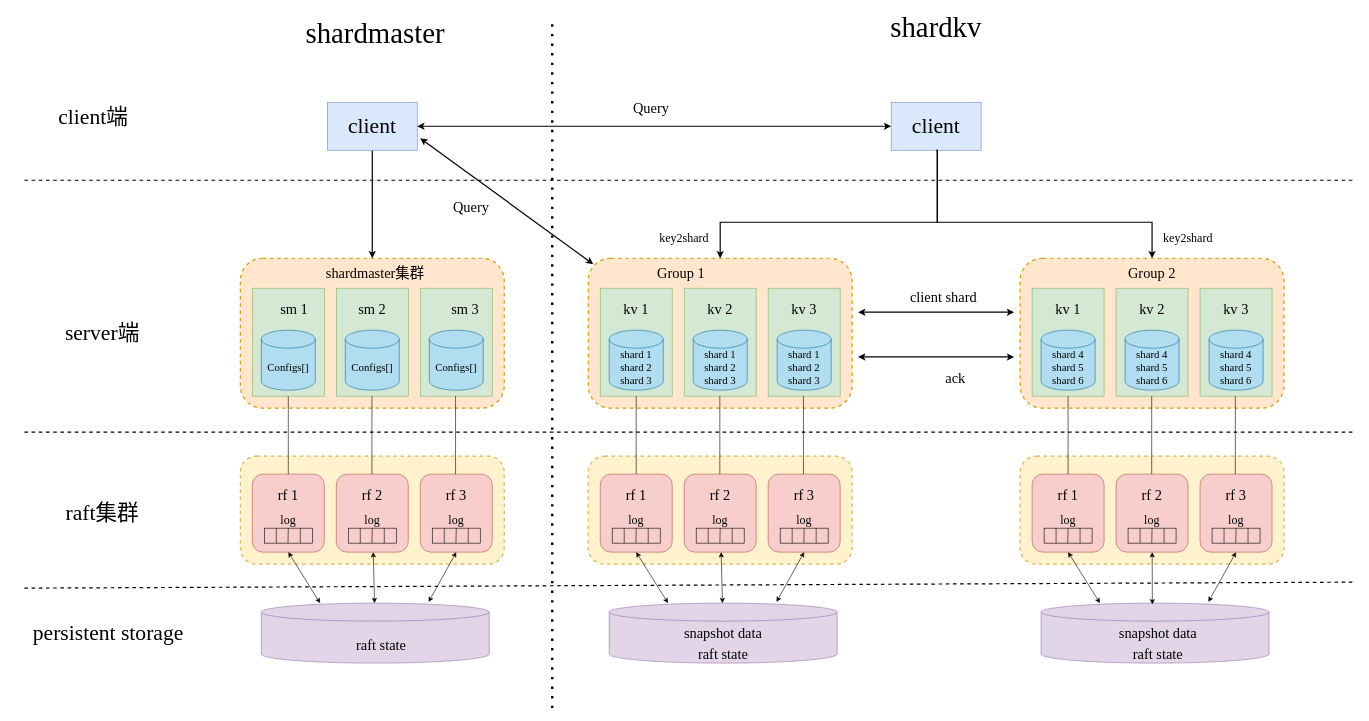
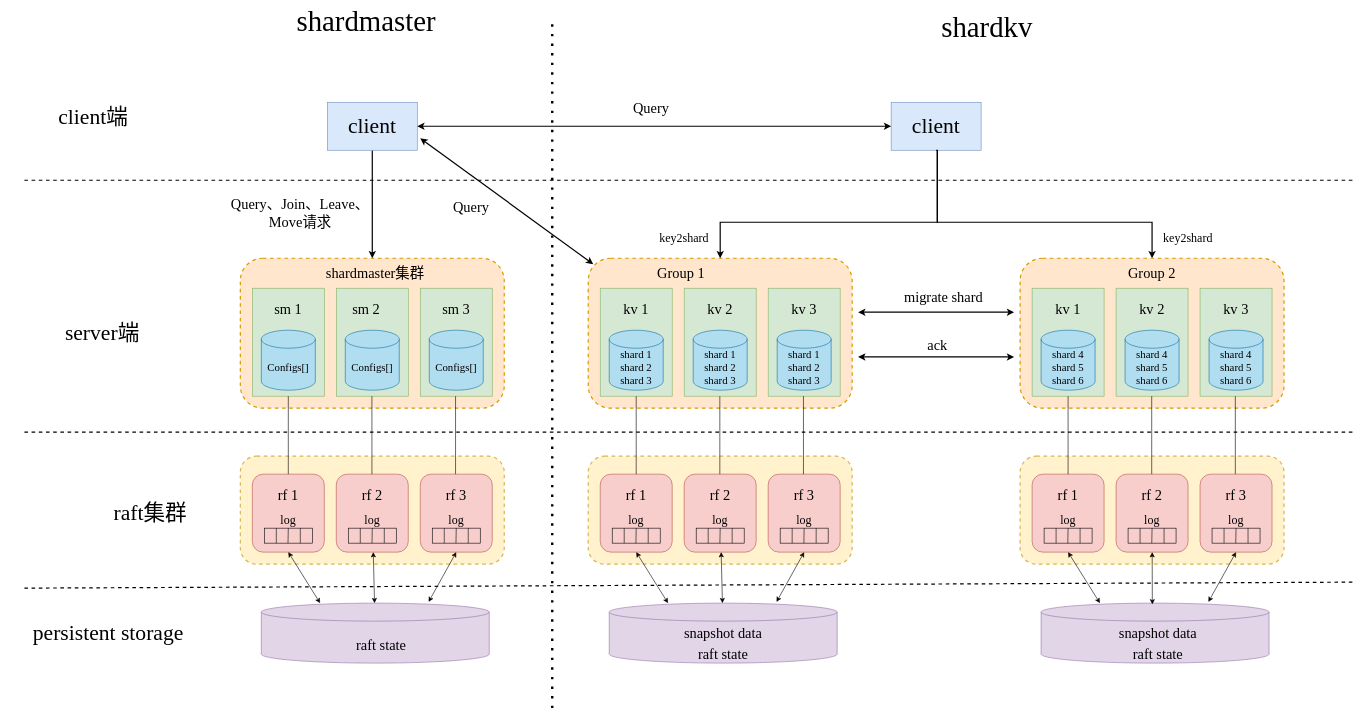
node "shardkv": moved (936, 27) -> (987, 27)
node "shardmaster": moved (375, 33) -> (366, 21)
node "Query、Join、Leave、Move请求": added
node "client shard": label "client shard" -> "migrate shard"
node "sm 1": moved (294, 309) -> (288, 309)
node "sm 2": moved (372, 309) -> (366, 309)
node "sm 3": moved (465, 309) -> (456, 309)
node "ack": moved (956, 378) -> (938, 345)
node "raft集群": moved (102, 513) -> (150, 513)
